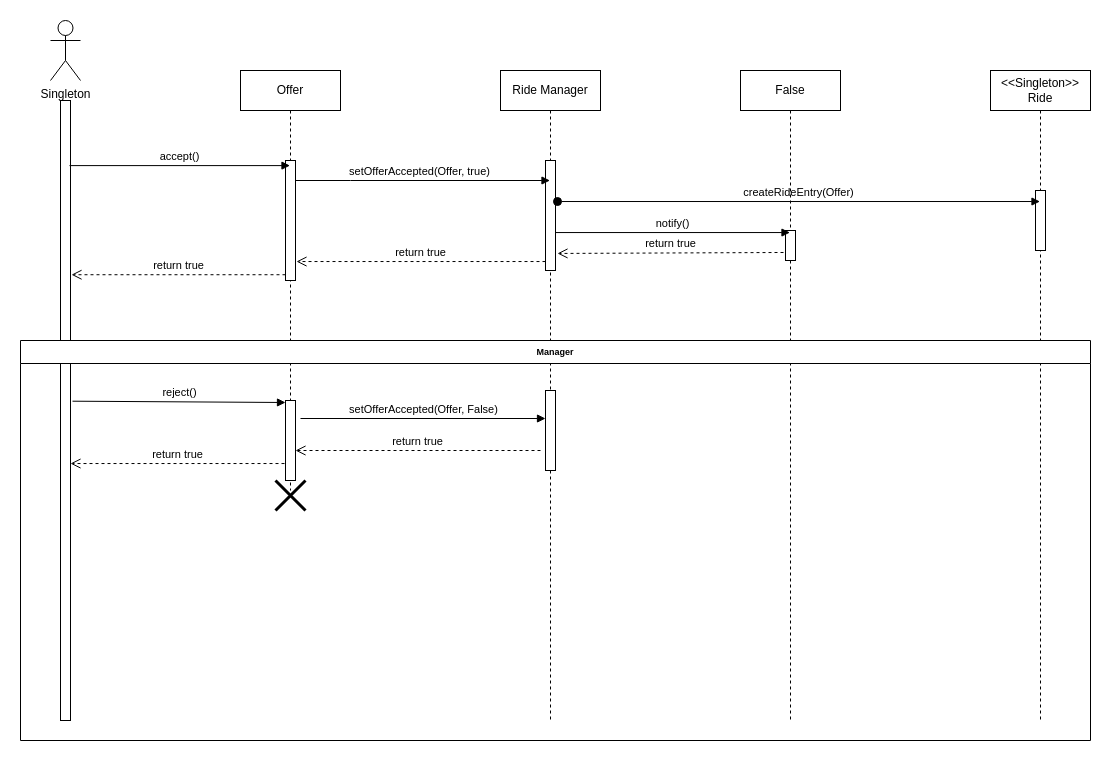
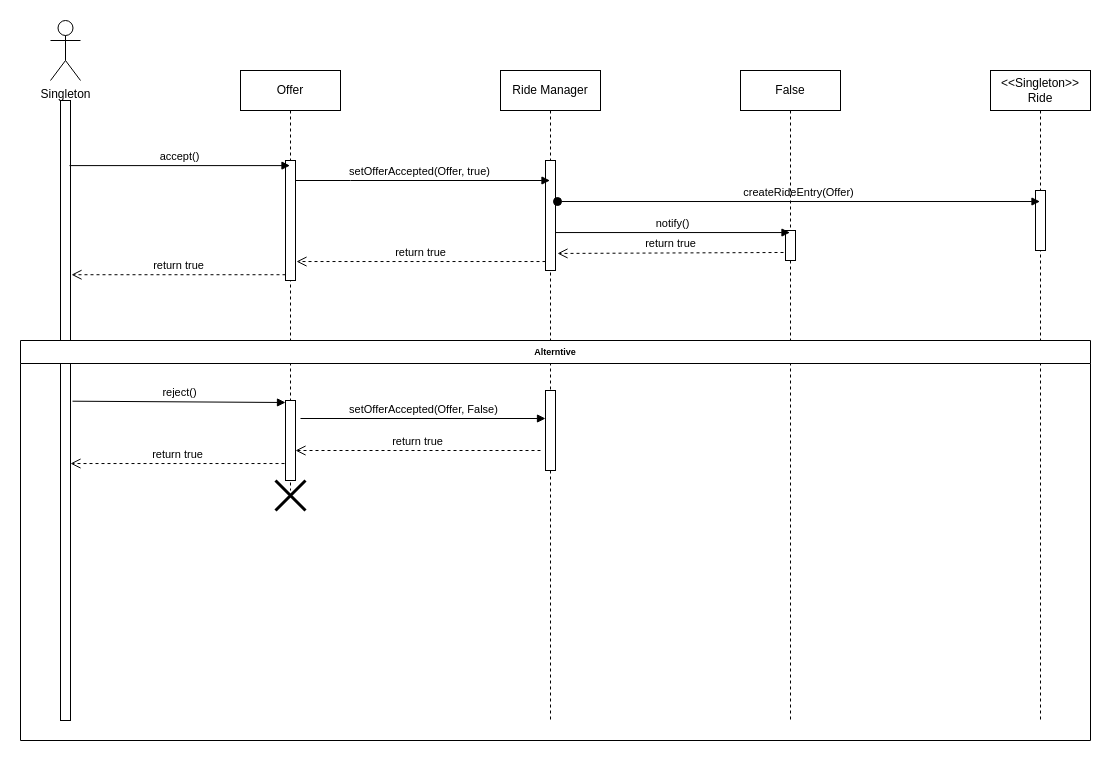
node "Manager": label "Manager" -> "Alterntive"
